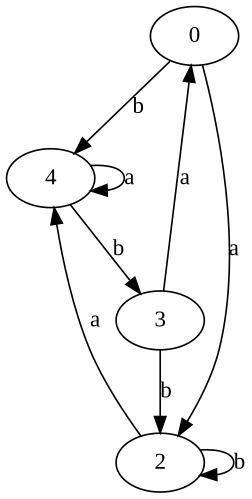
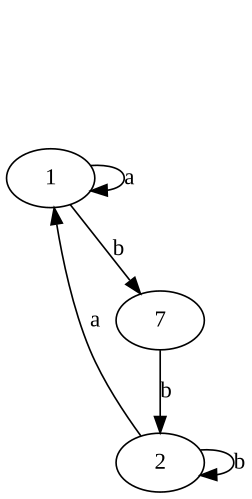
node "0": removed
node "4": label "4" -> "1"
node "3": label "3" -> "7"
